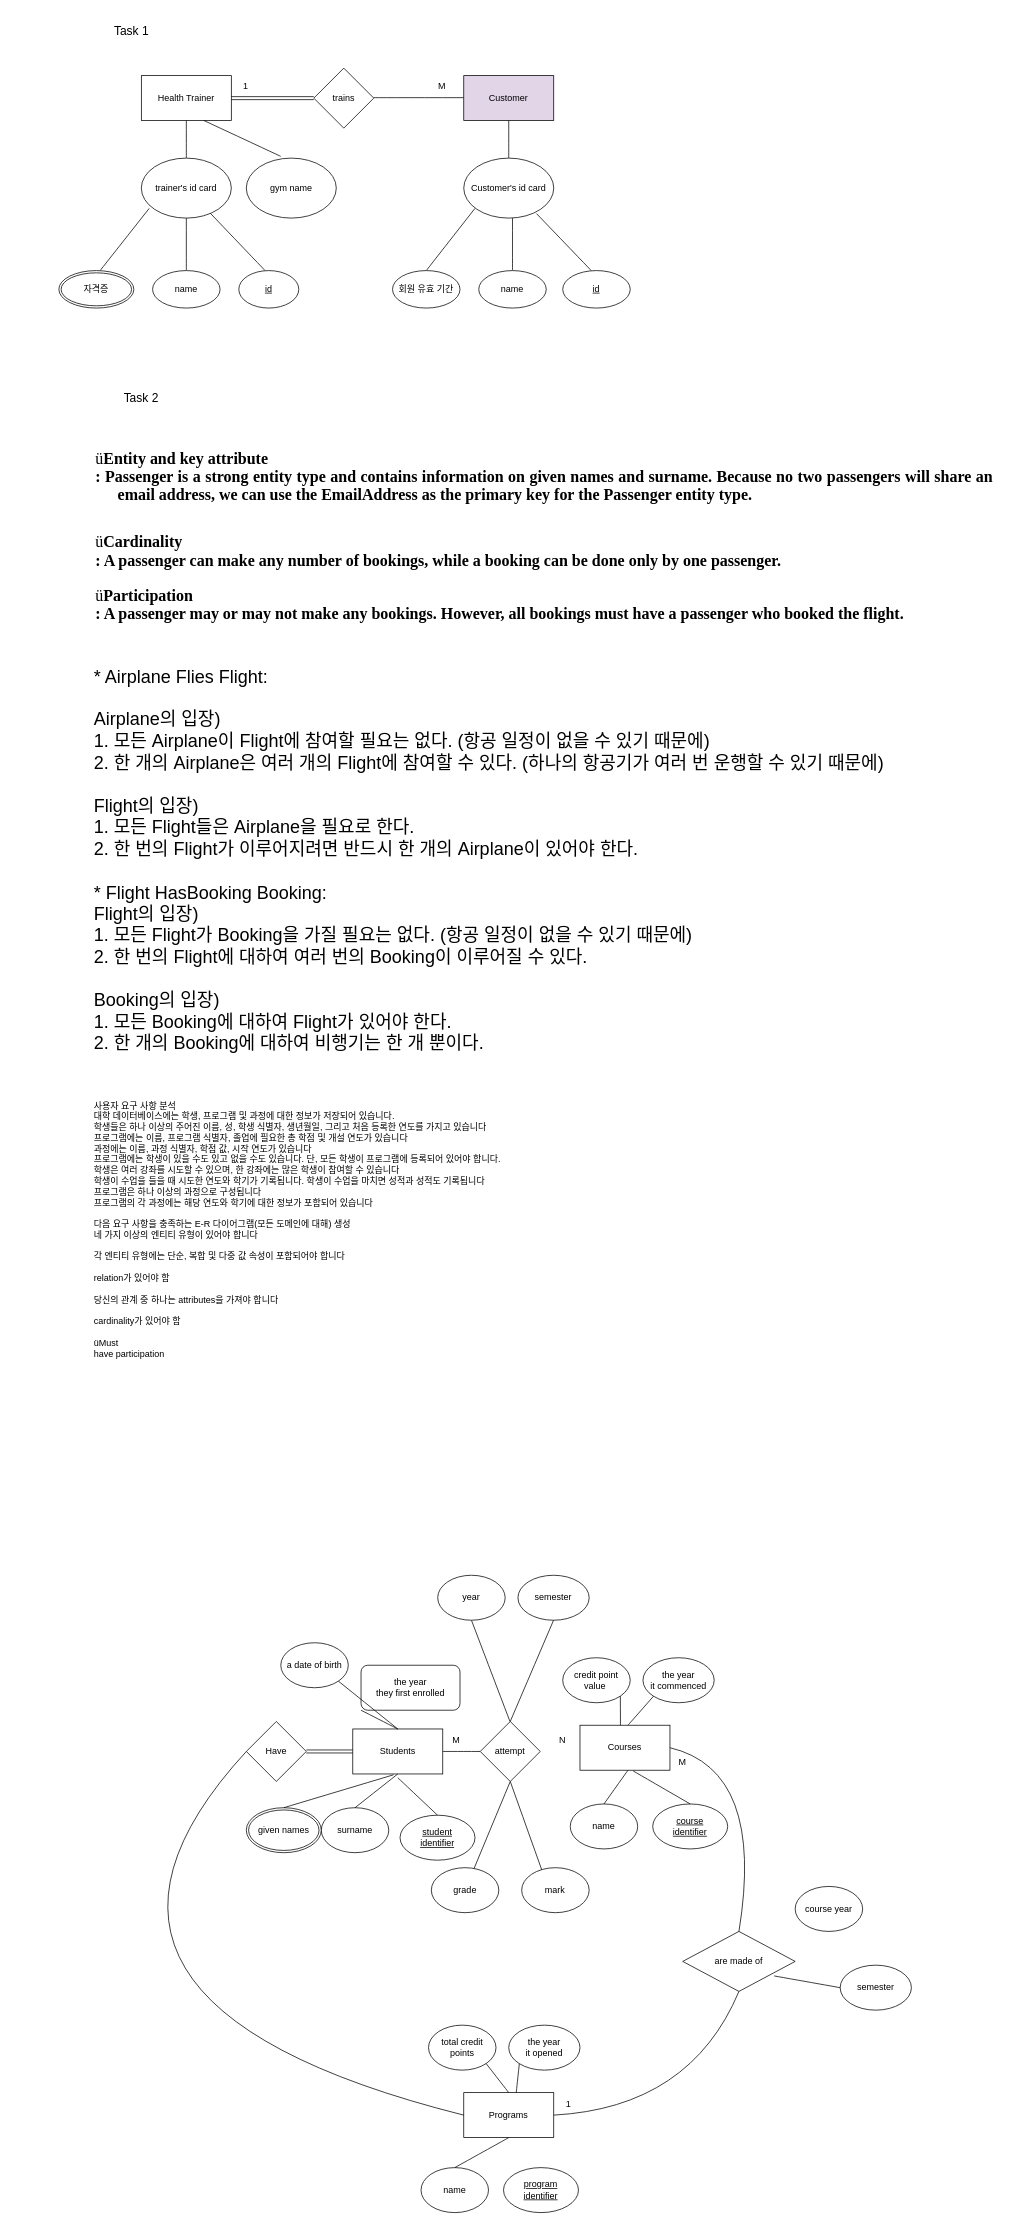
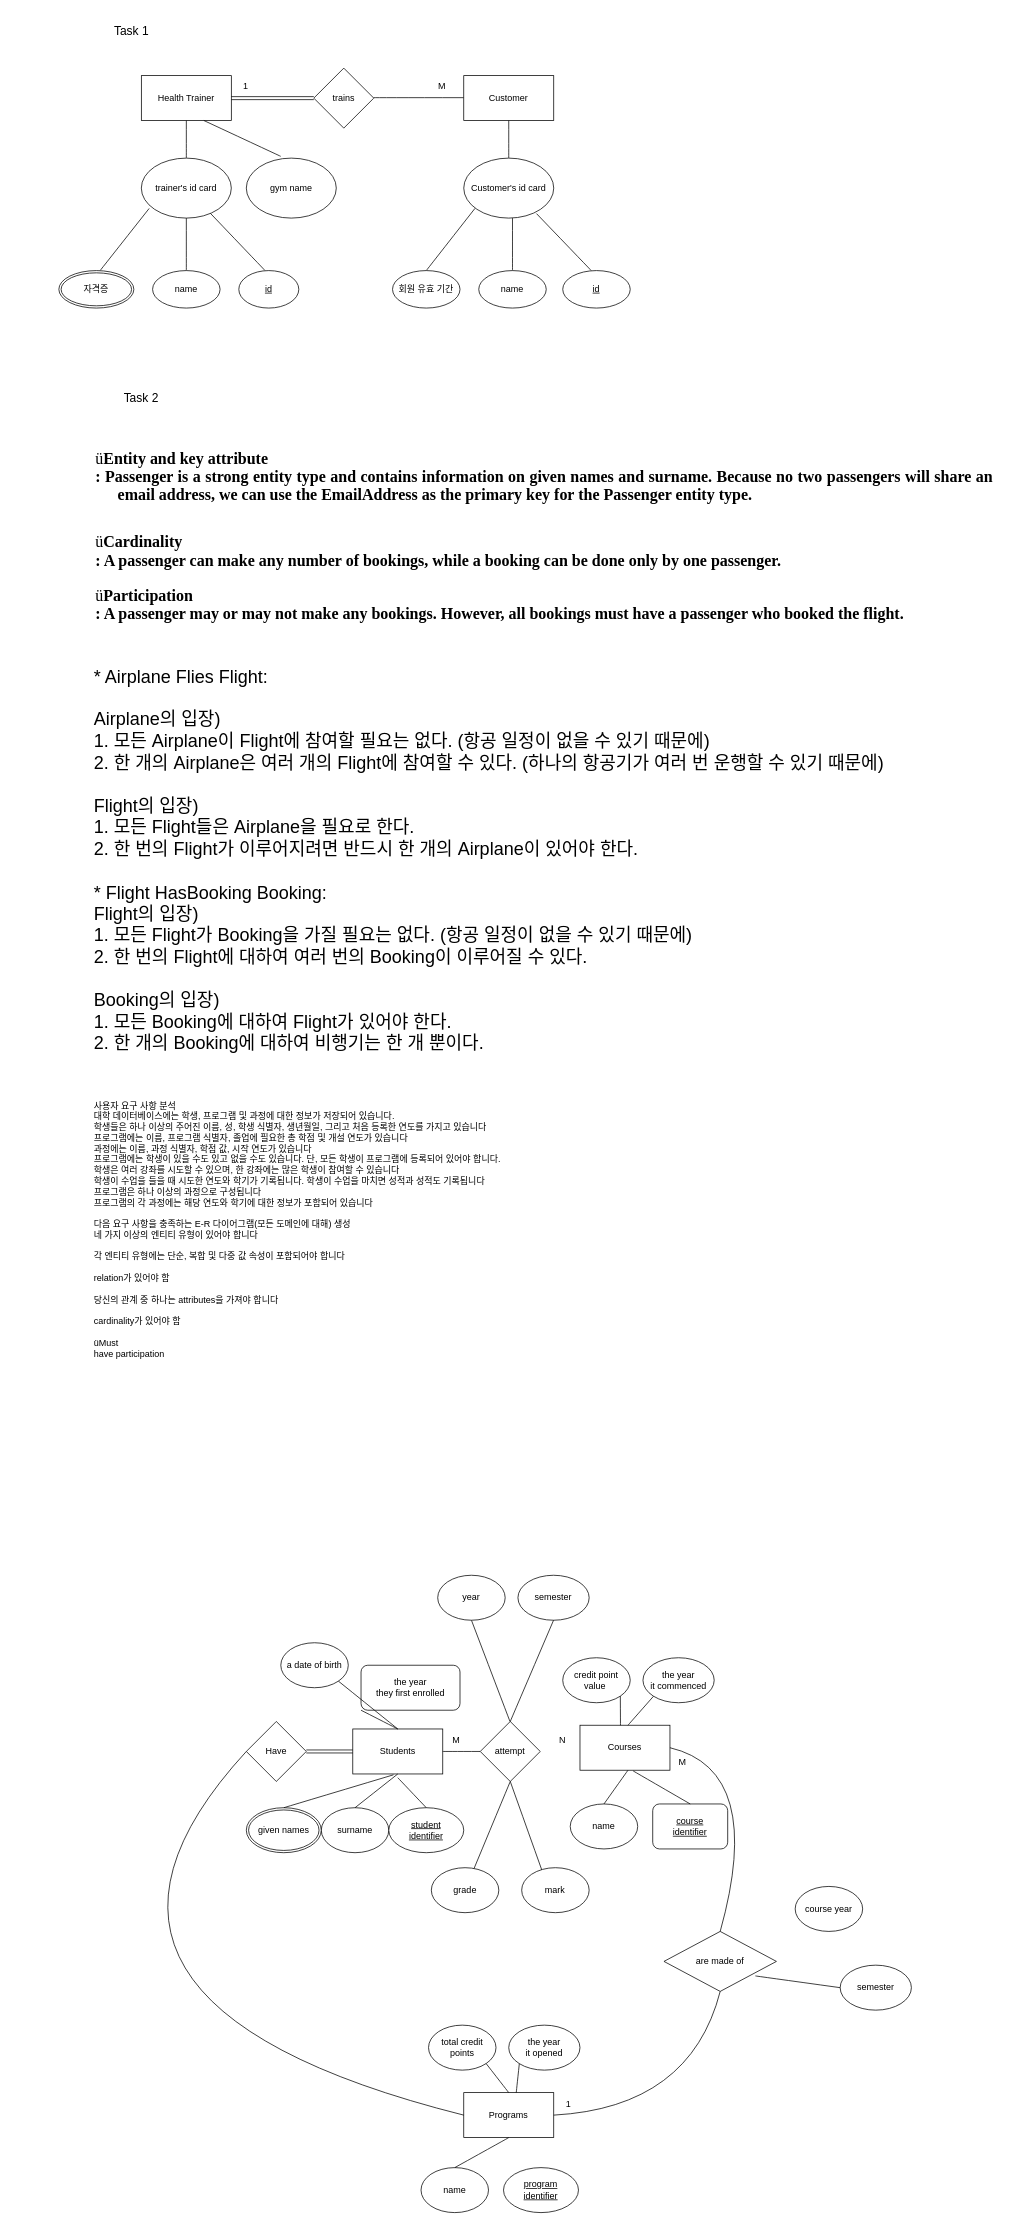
node "Customer": fillcolor #e1d5e7 -> #ffffff
node "course identifier": shape ellipse -> rounded rectangle
node "student identifier": moved (438, 1838) -> (426, 1830)
node "are made of": moved (739, 1962) -> (720, 1962)
